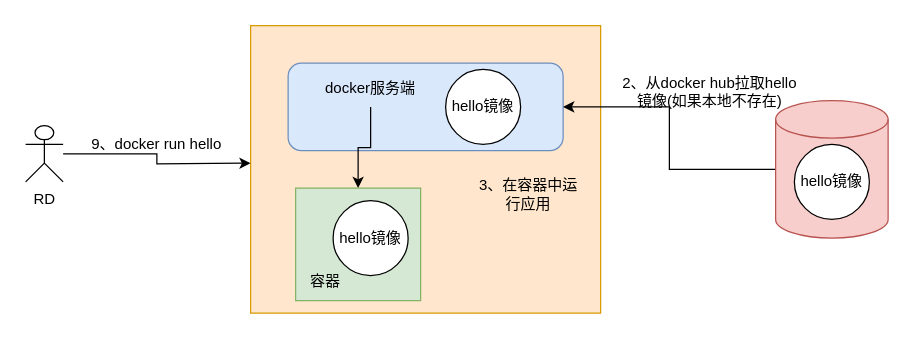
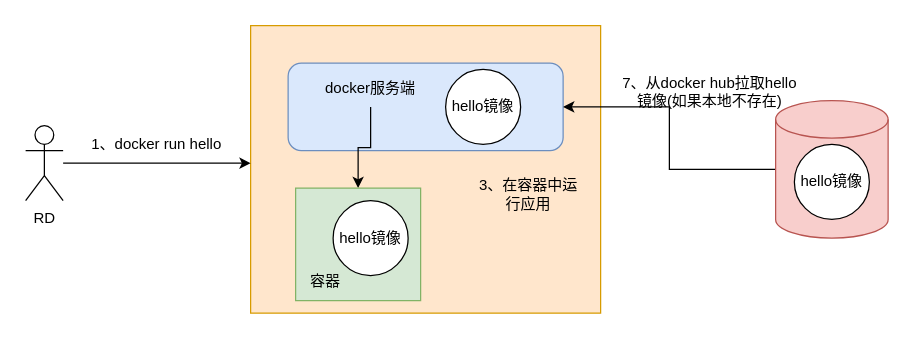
node "2、从docker hub拉取hello镜像(如果本地不存在)": label "2、从docker hub拉取hello镜像(如果本地不存在)" -> "7、从docker hub拉取hello镜像(如果本地不存在)"
node "9、docker run hello": label "9、docker run hello" -> "1、docker run hello"
node "RD": size 38x56 -> 38x75
